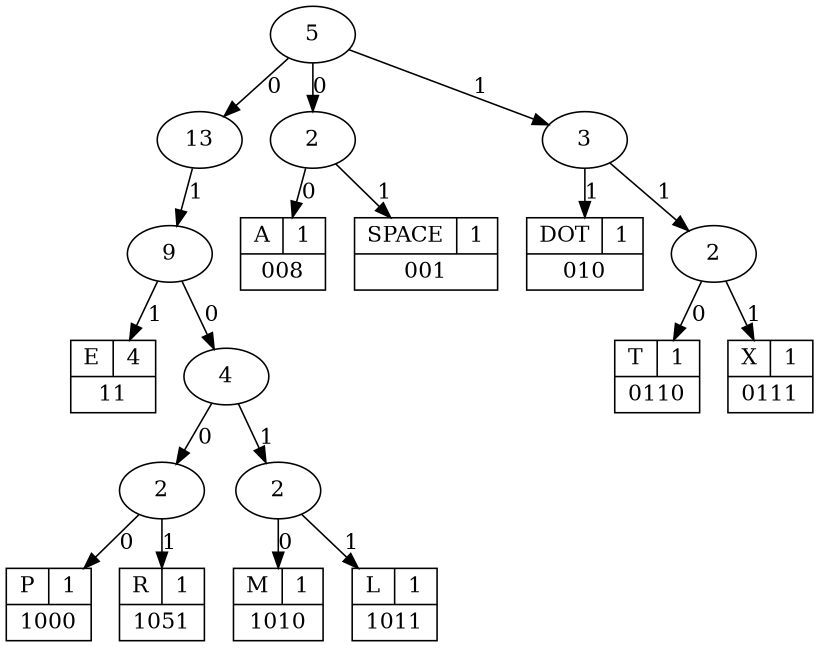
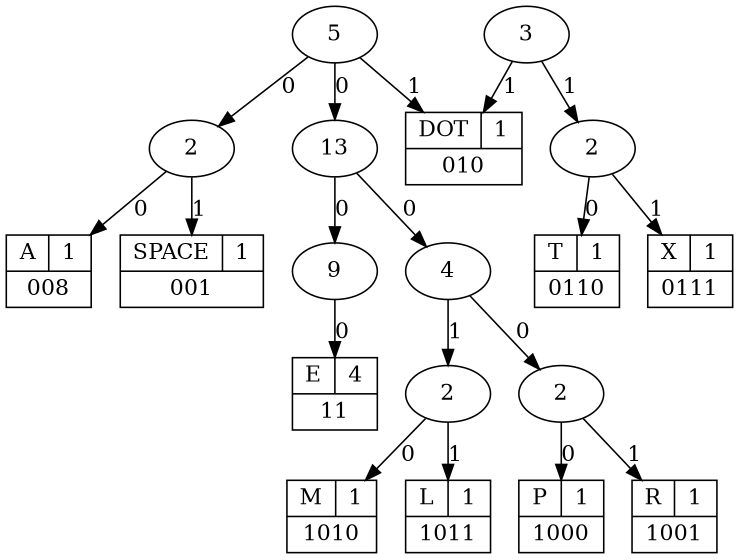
edge "5" -> "3": now "5" -> "DOT"
edge "13" -> "9": label "1" -> "0"
edge "9" -> "4": now "13" -> "4"
edge "9" -> "E": label "1" -> "0"
node "R": text "1051" -> "1001"
